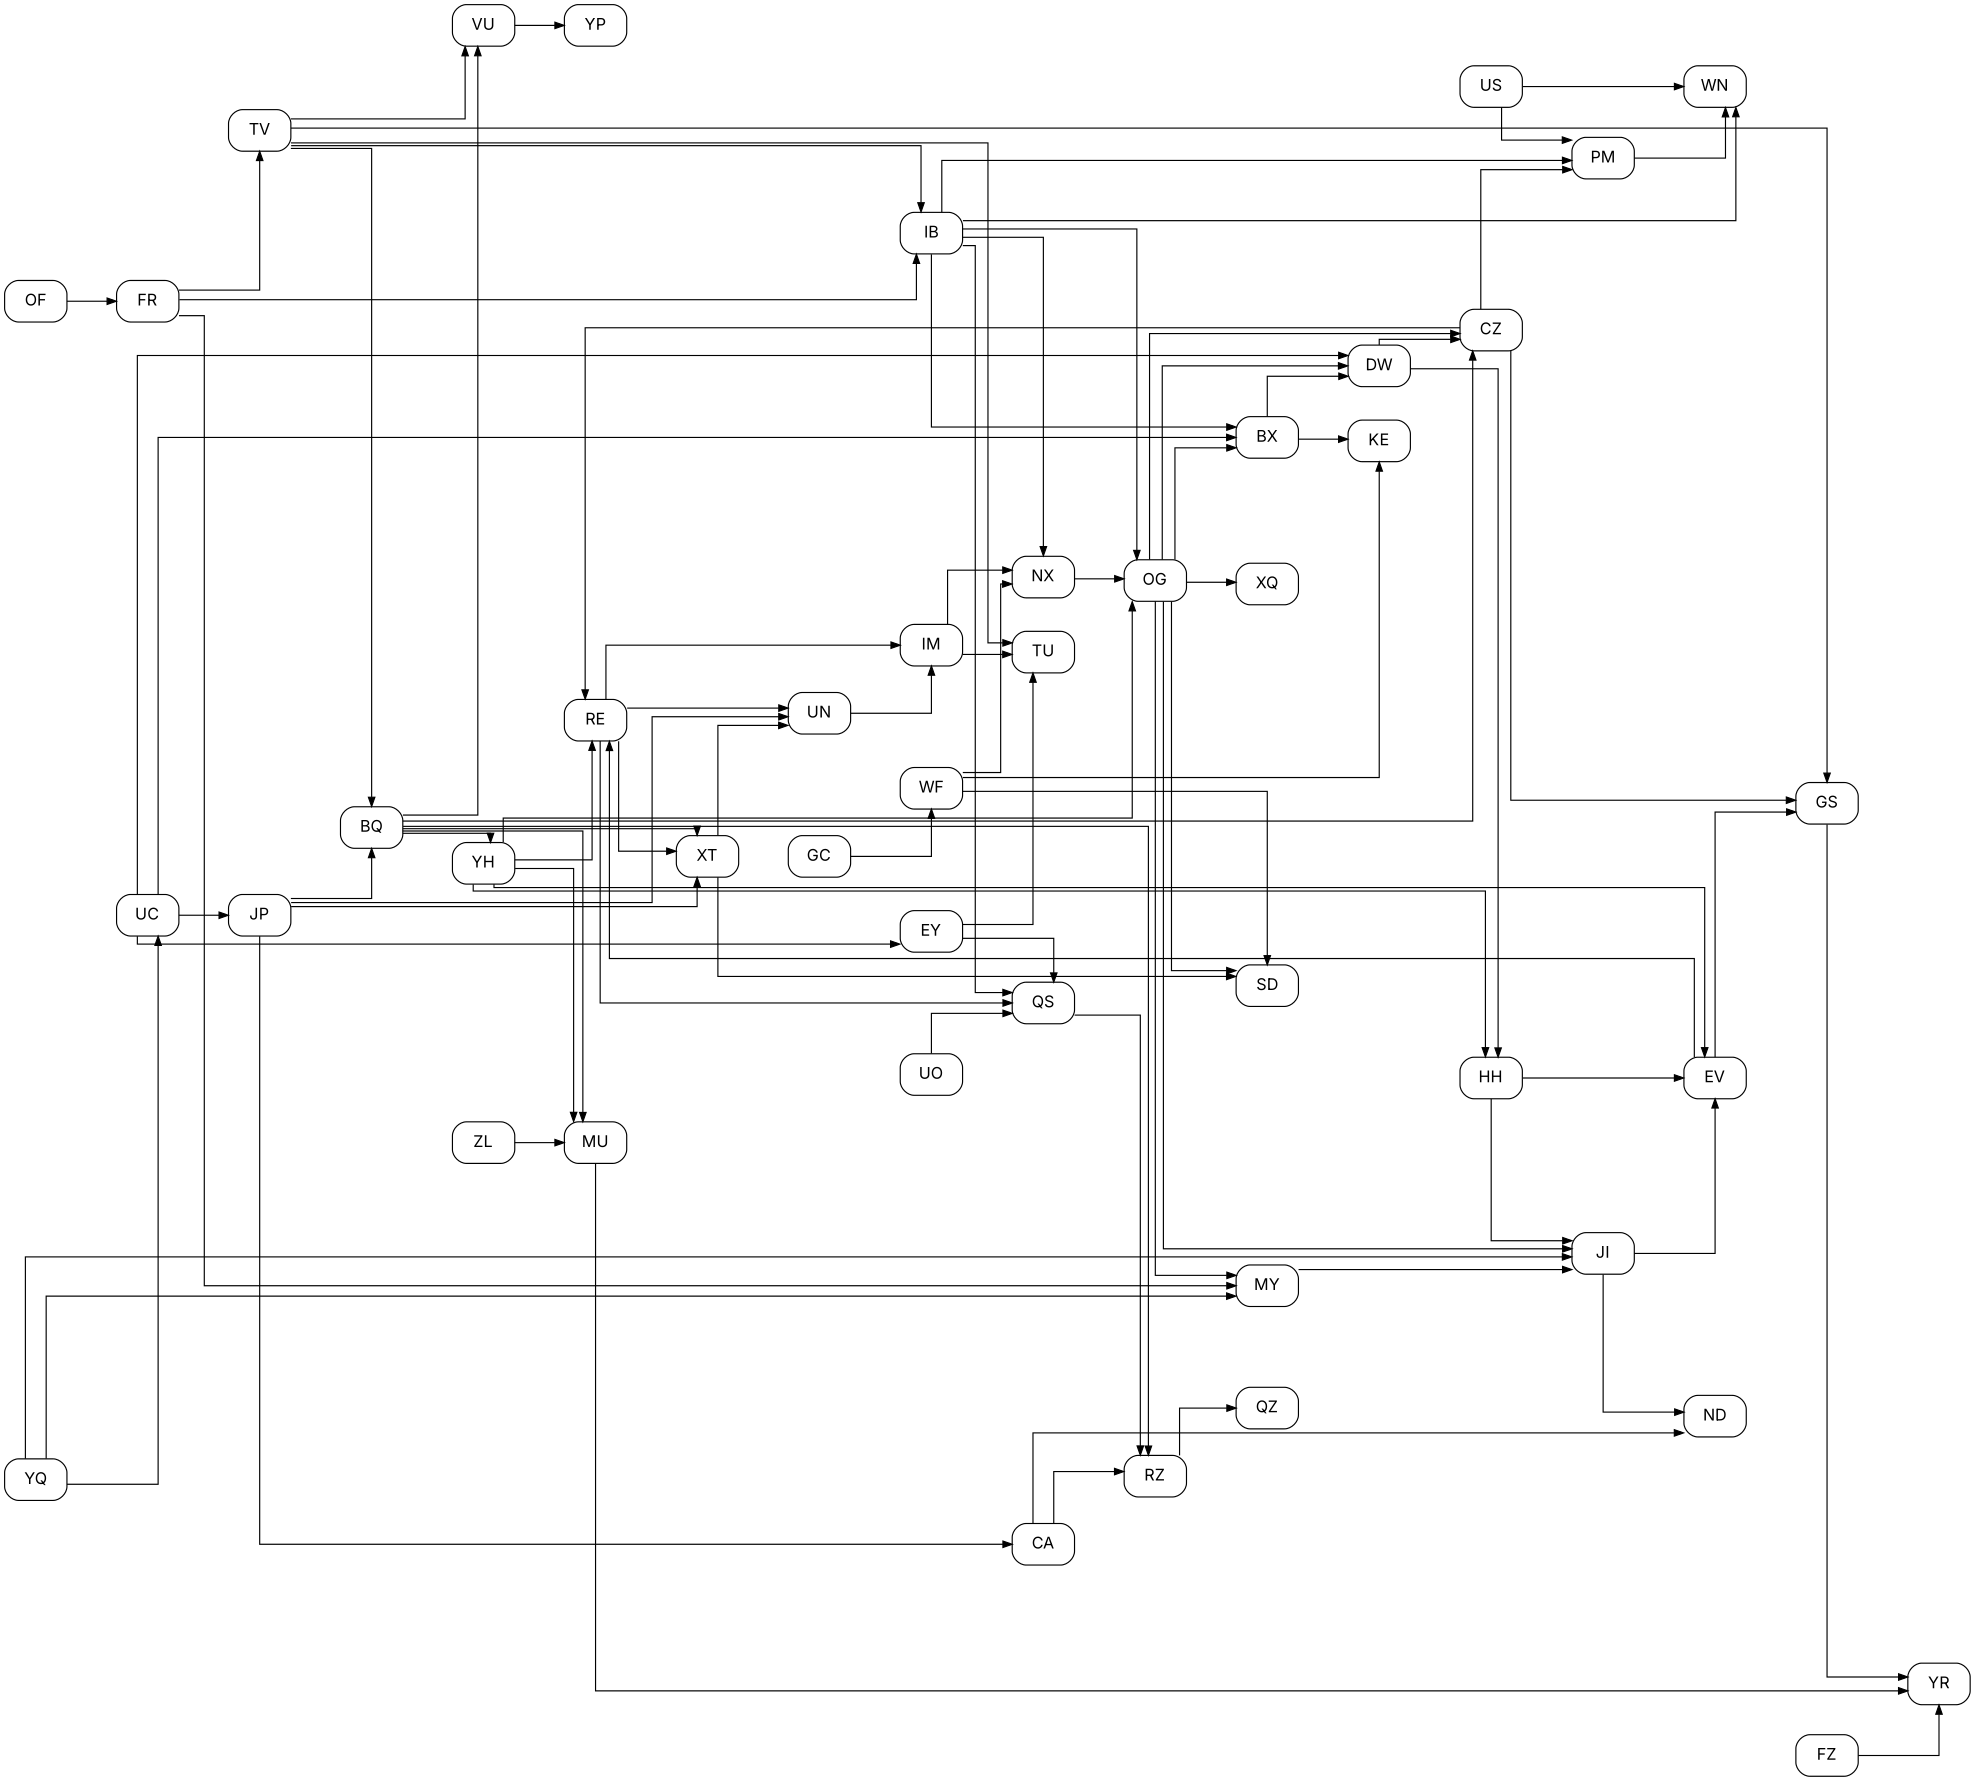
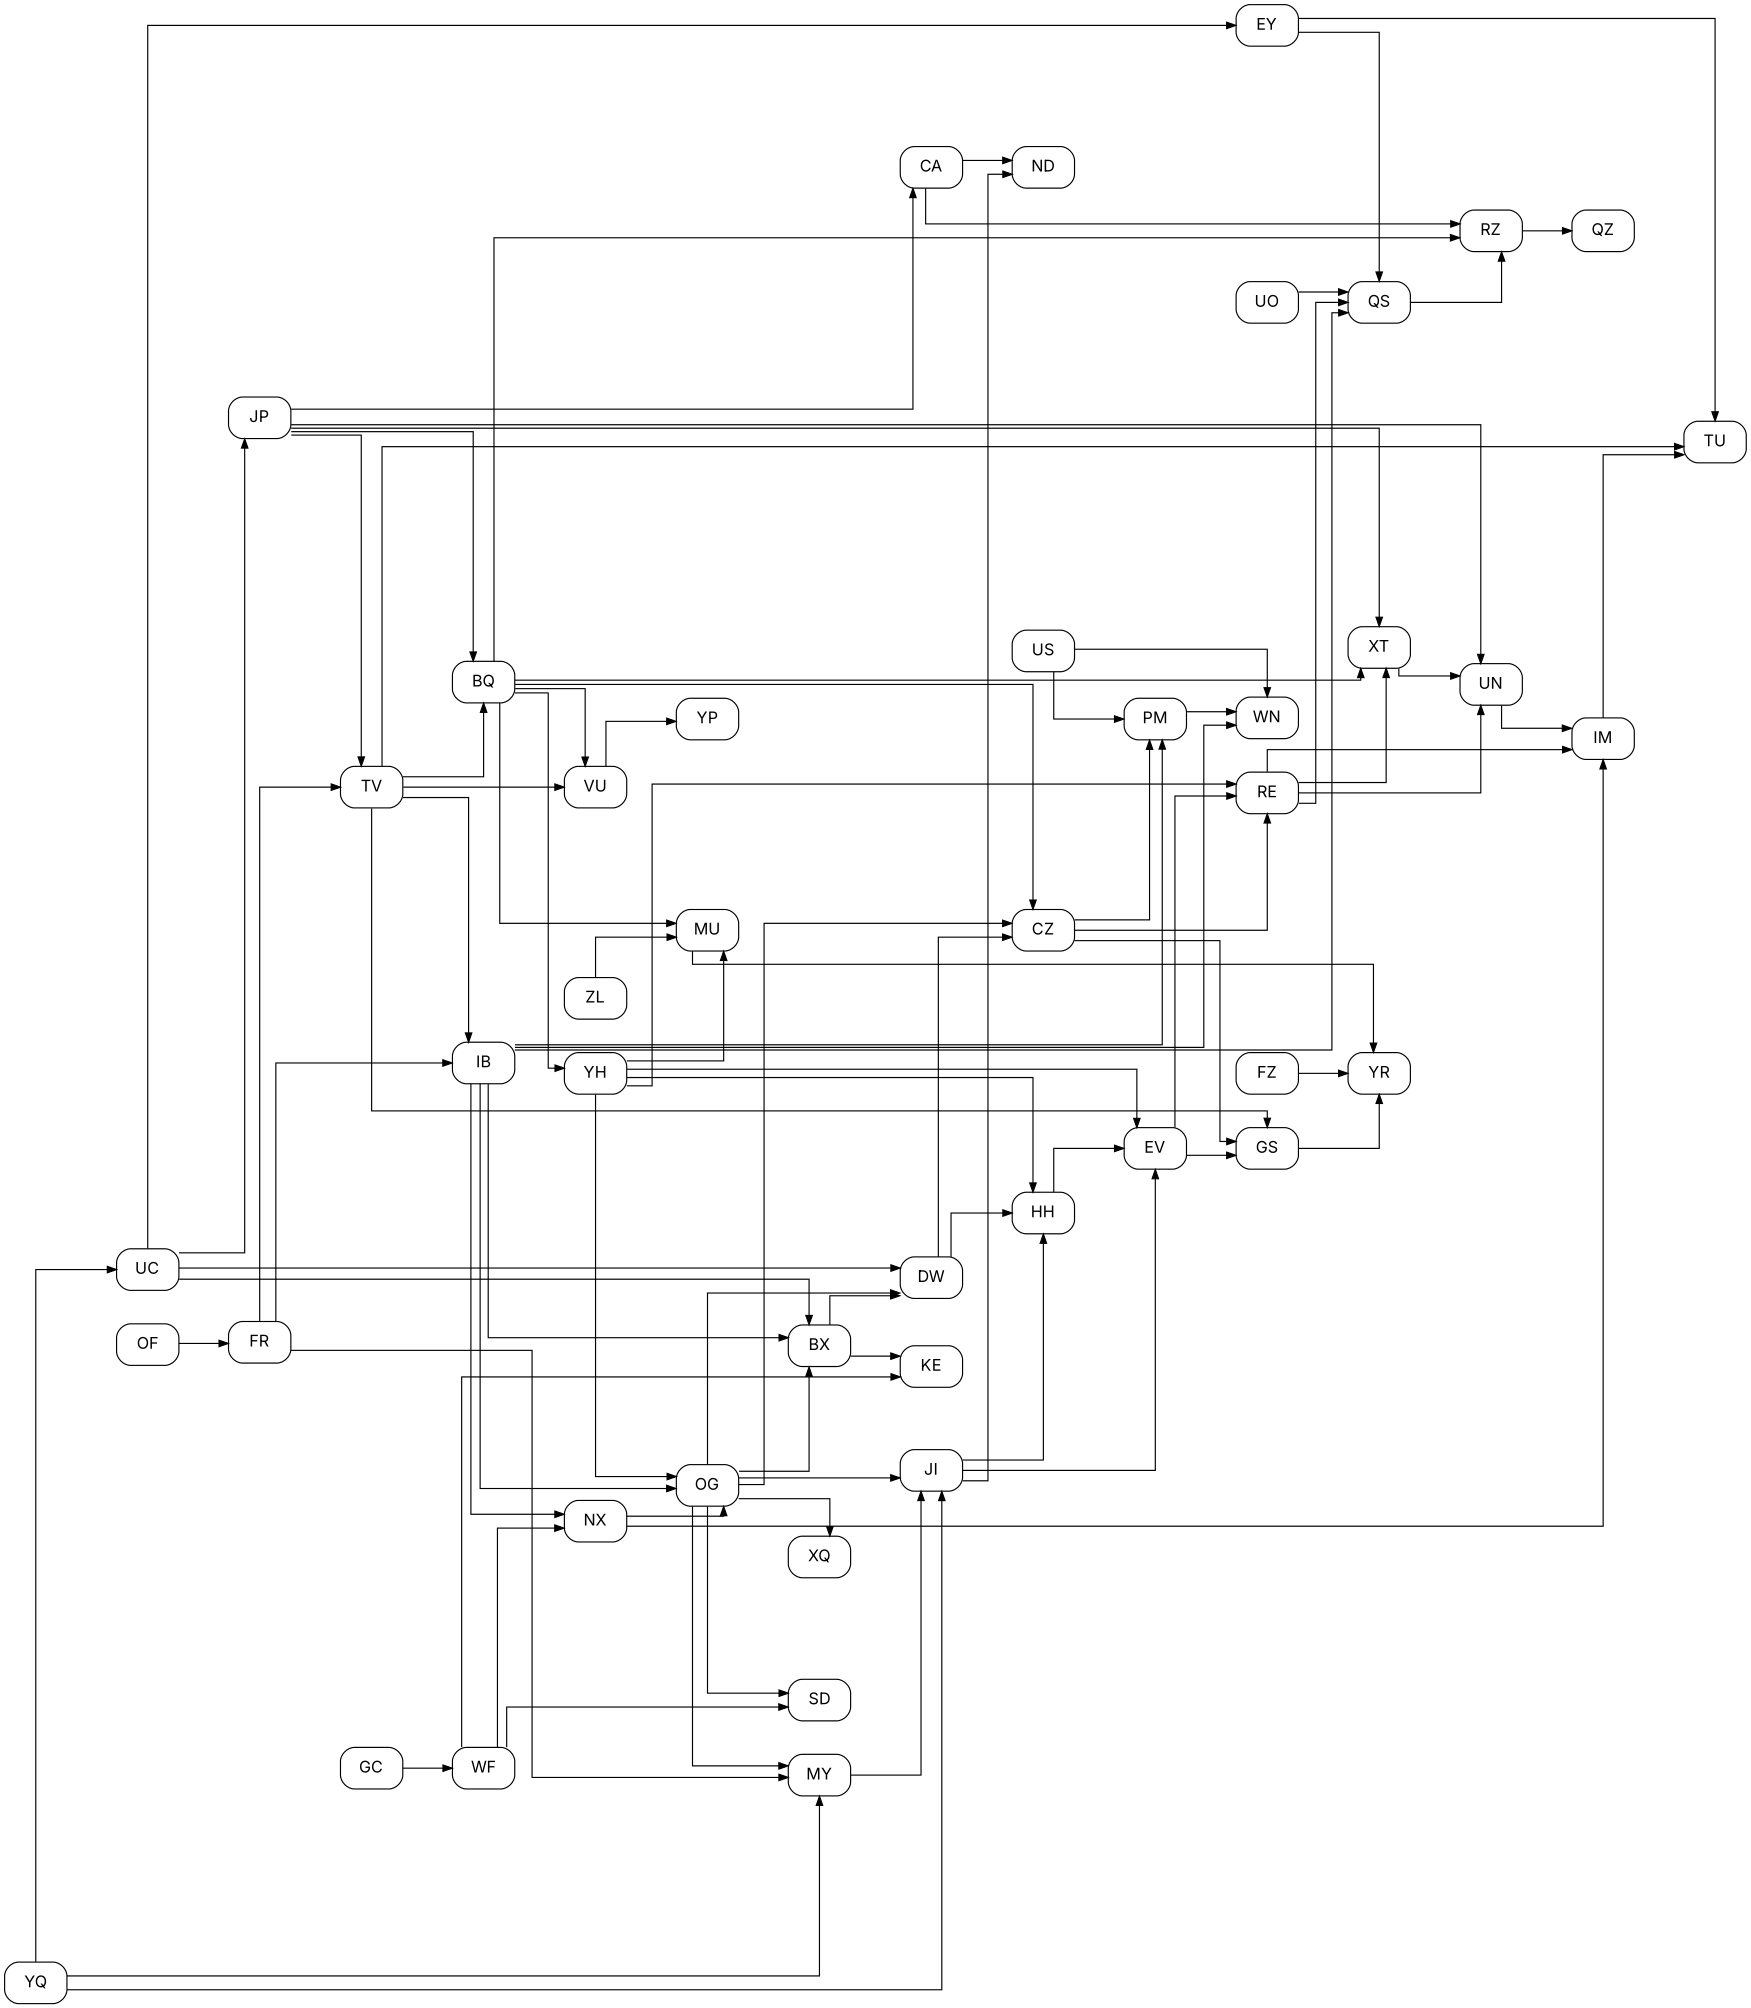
edge "JP" -> "TV": added
edge "IM" -> "NX": reversed
edge "XT" -> "SD": removed
edge "HH" -> "JI": reversed
